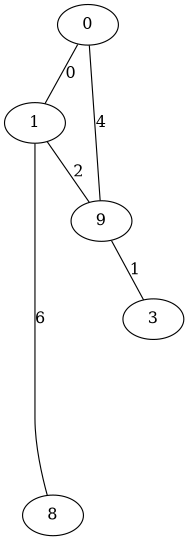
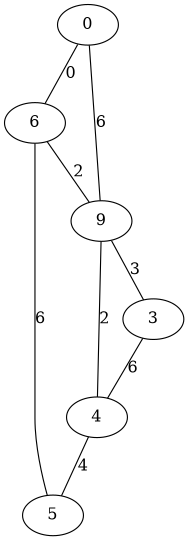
node "1": label "1" -> "6"
edge "0" -- "9": label "4" -> "6"
edge "9" -- "3": label "1" -> "3"
node "4": added
node "8": label "8" -> "5"
